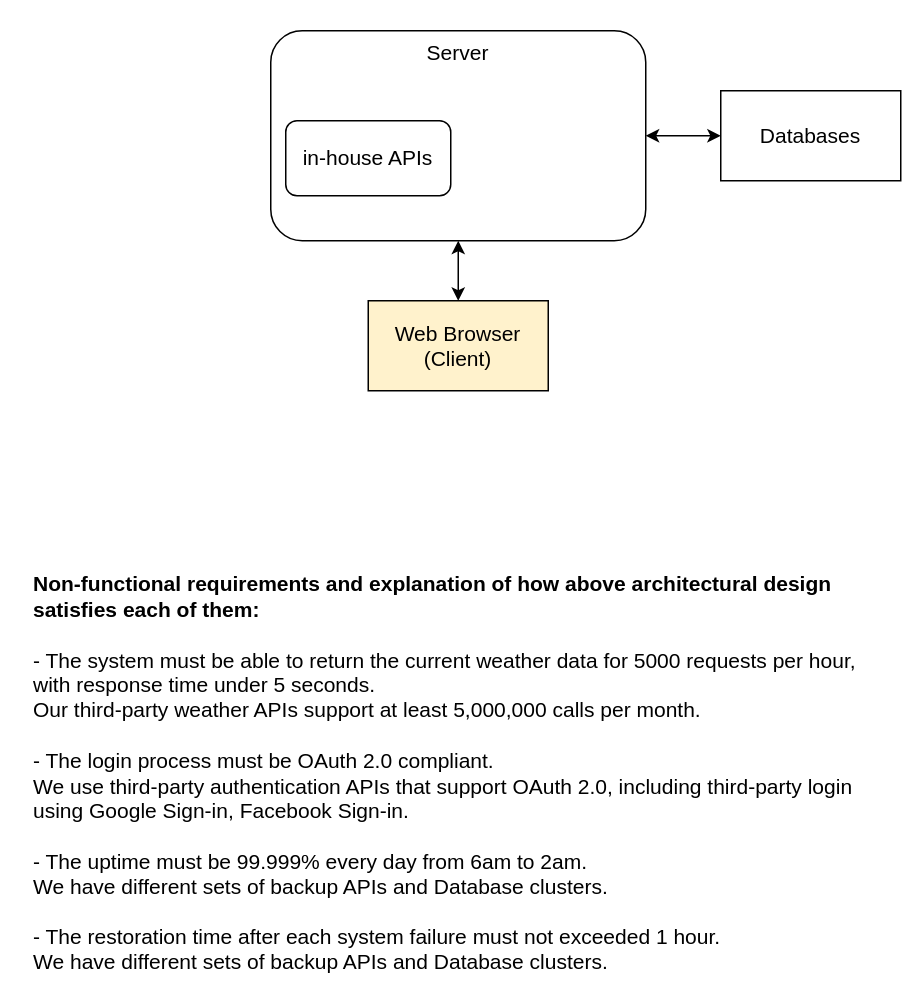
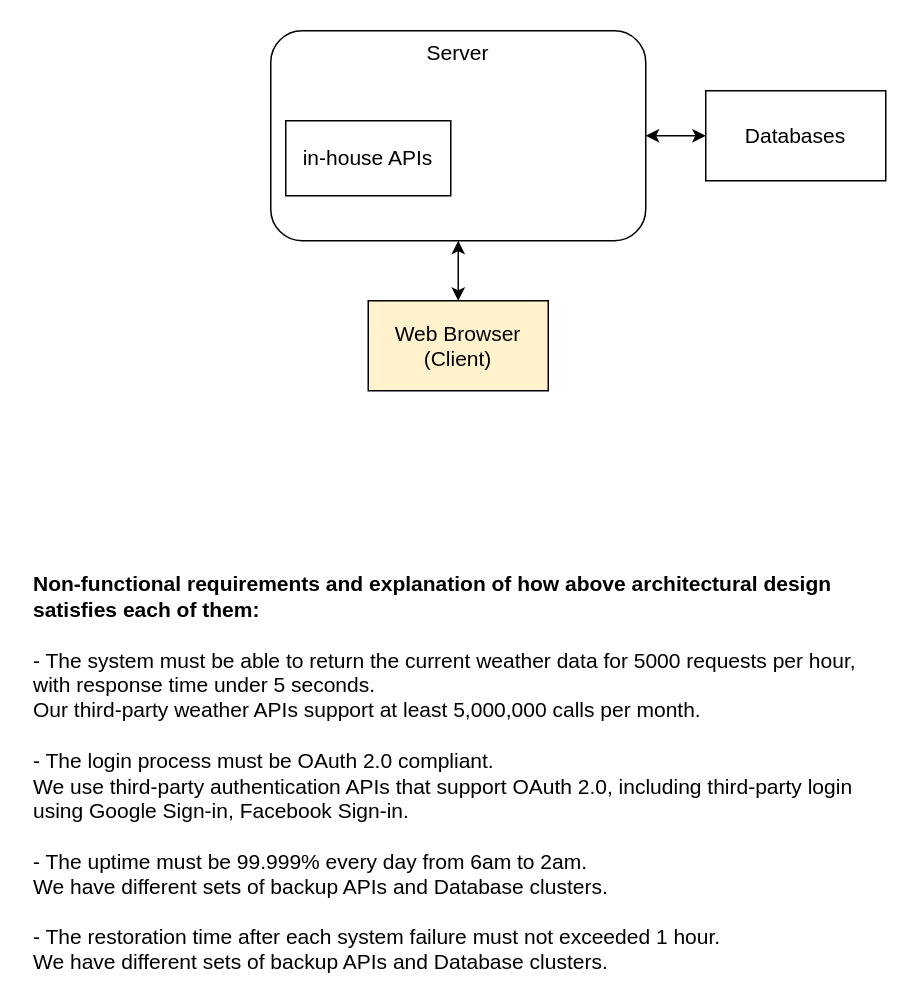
node "Databases": moved (811, 136) -> (796, 136)
node "in-house APIs": shape rounded rectangle -> rectangle
